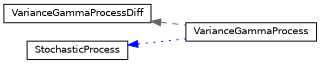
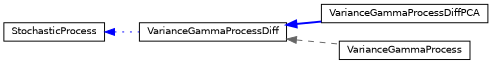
node "VarianceGammaProcessDiffPCA": added
edge "VarianceGammaProcess" -> "StochasticProcess": now "VarianceGammaProcessDiff" -> "StochasticProcess"
